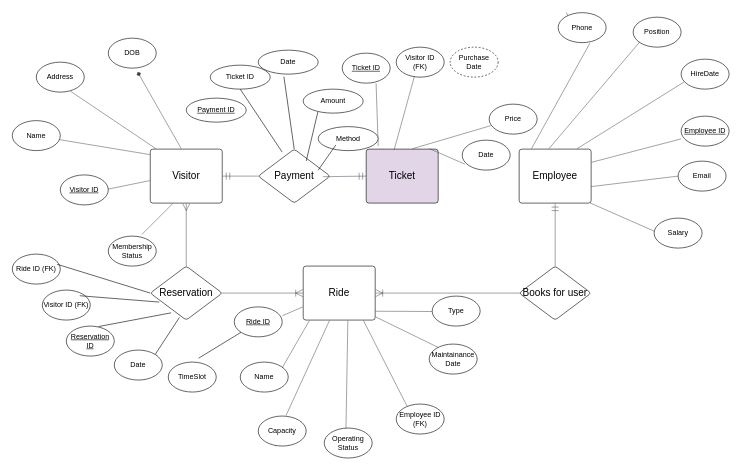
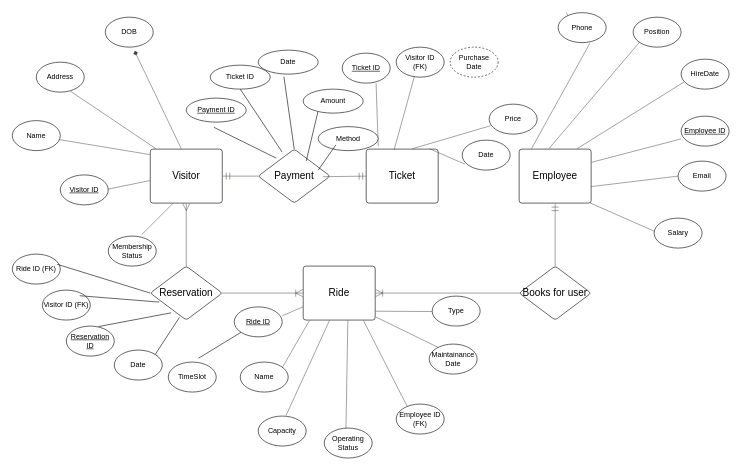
node "DOB": moved (132, 53) -> (129, 32)
edge "Payment ID" -- "Payment": added
node "Ticket": fillcolor #e1d5e7 -> #ffffff
